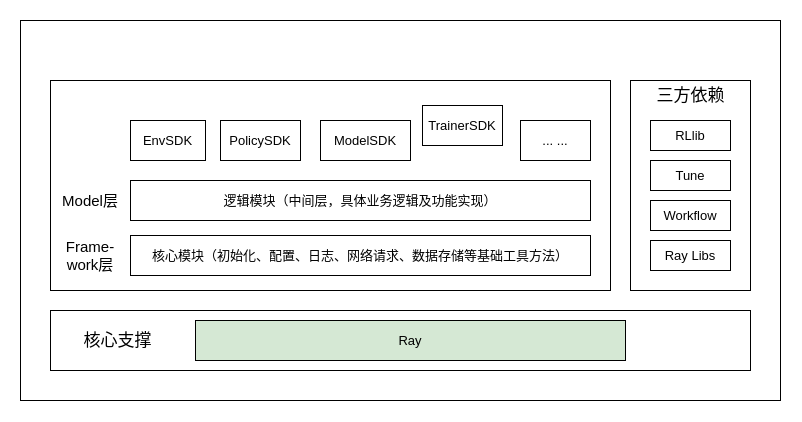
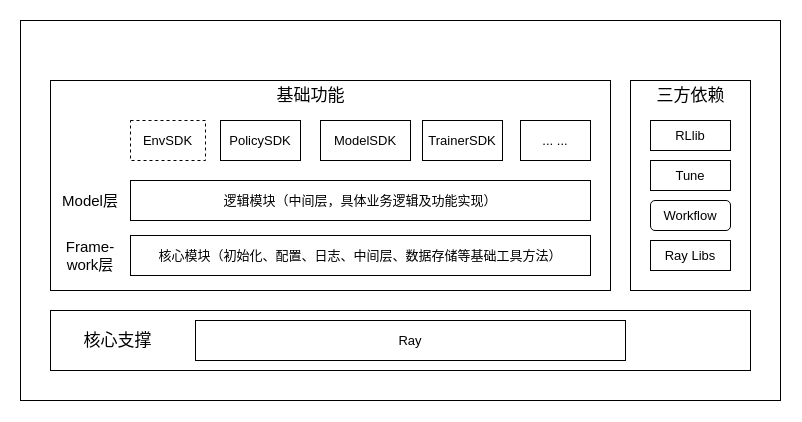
node "基础功能": added
node "TrainerSDK": moved (463, 126) -> (463, 141)
node "EnvSDK": style solid -> dashed
node "Workflow": shape rectangle -> rounded rectangle
node "核心模块（初始化、配置、日志、网络请求、数据存储等基础工具方法）": label "核心模块（初始化、配置、日志、网络请求、数据存储等基础工具方法）" -> "核心模块（初始化、配置、日志、中间层、数据存储等基础工具方法）"
node "Ray": fillcolor #d5e8d4 -> #ffffff
